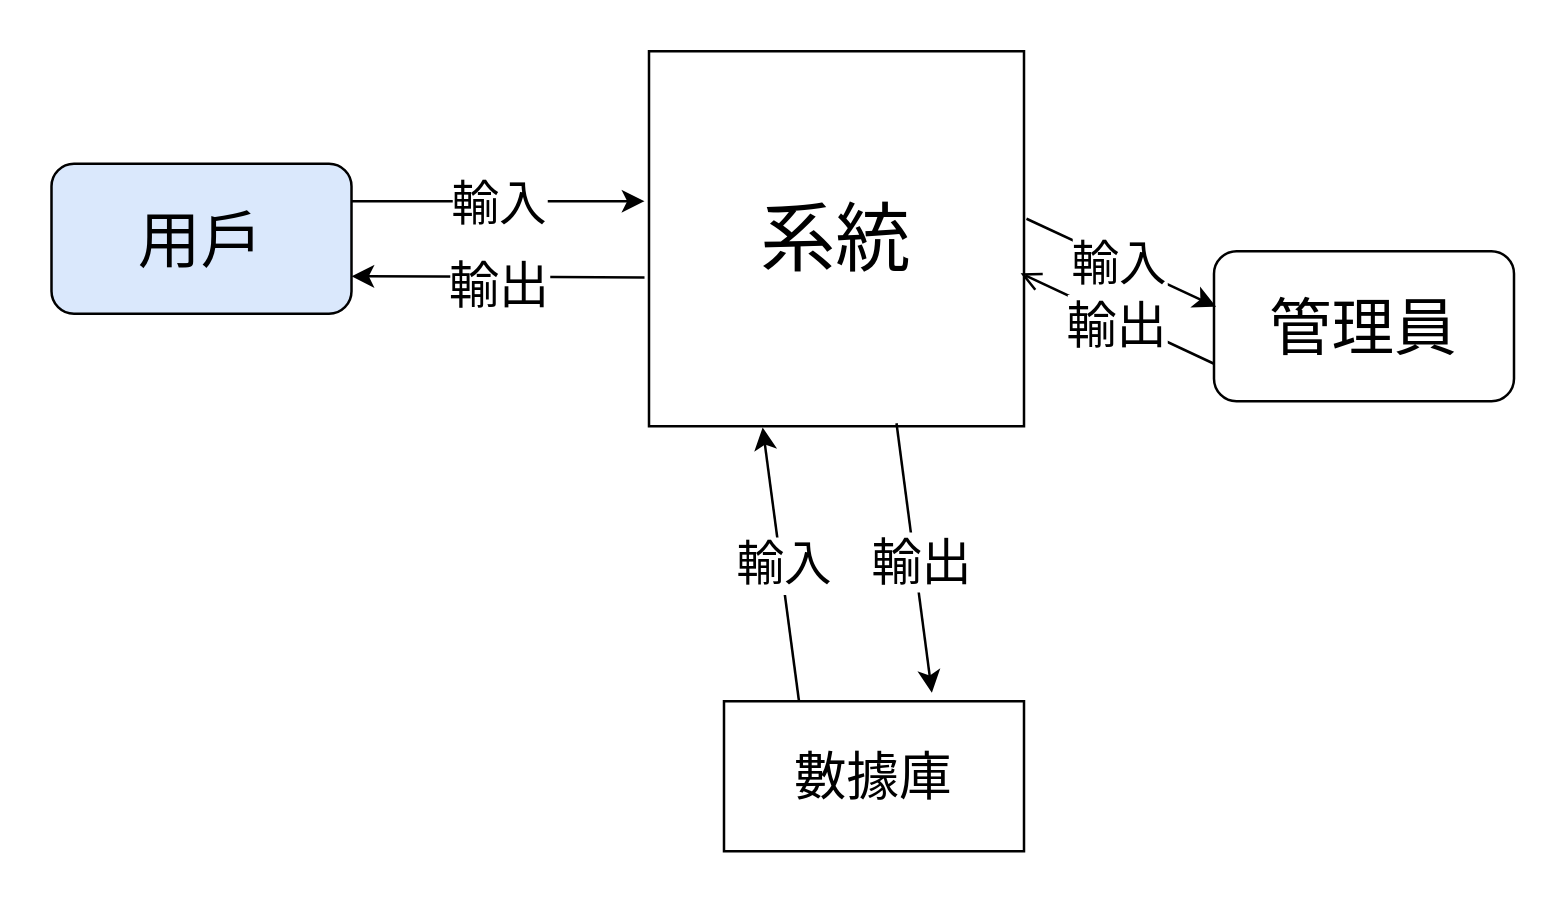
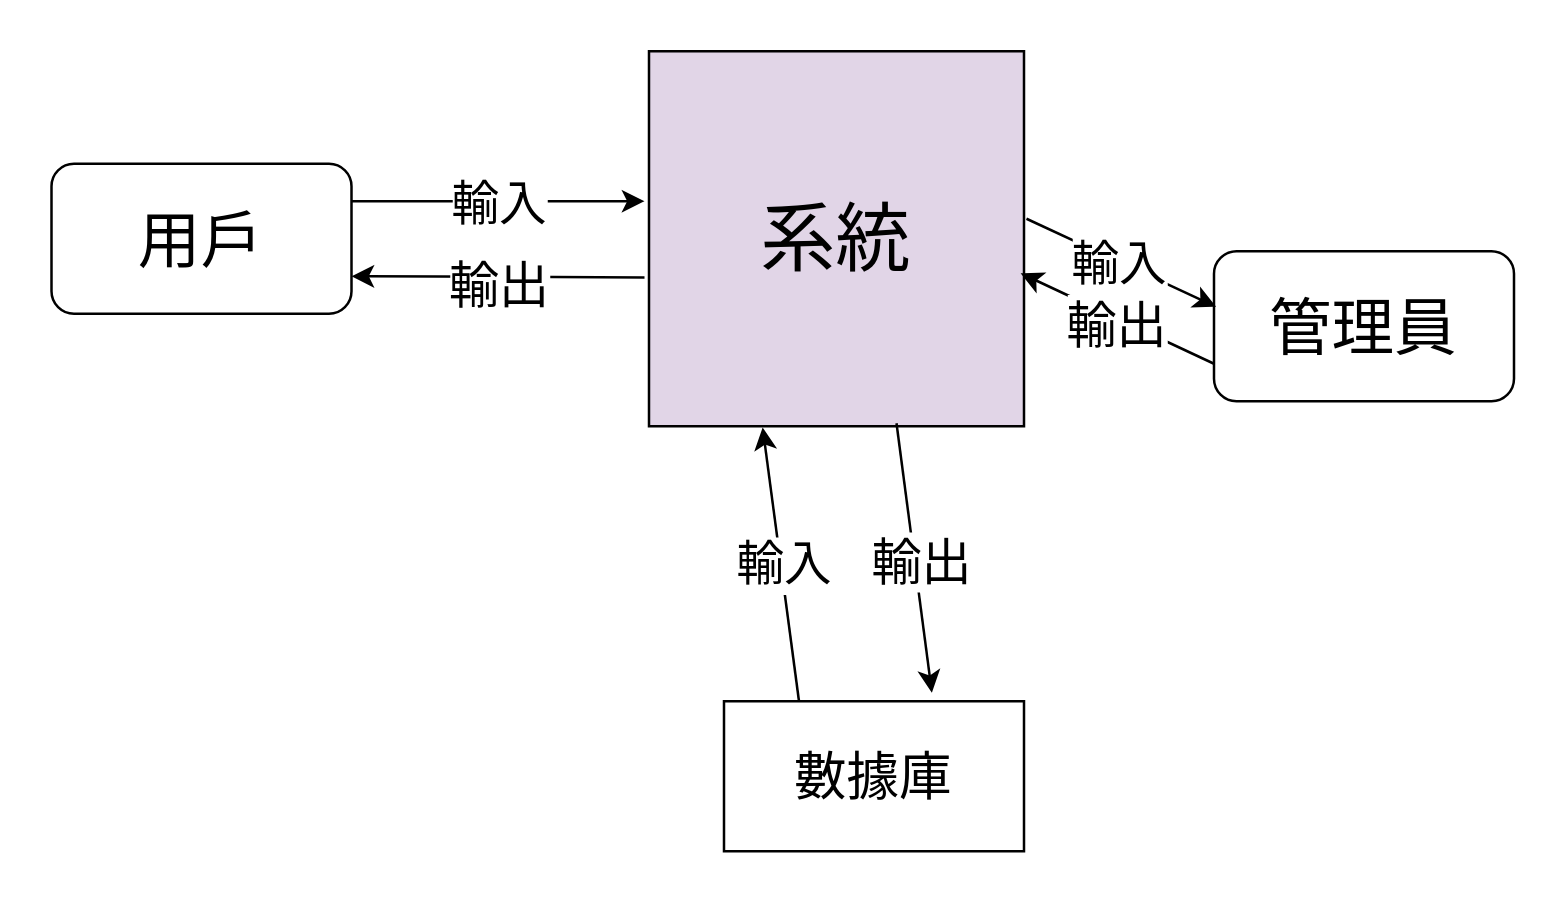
node "用戶": fillcolor #dae8fc -> #ffffff
node "系統": fillcolor #ffffff -> #e1d5e7
edge "管理員" -> "系統": arrowhead open -> classic
